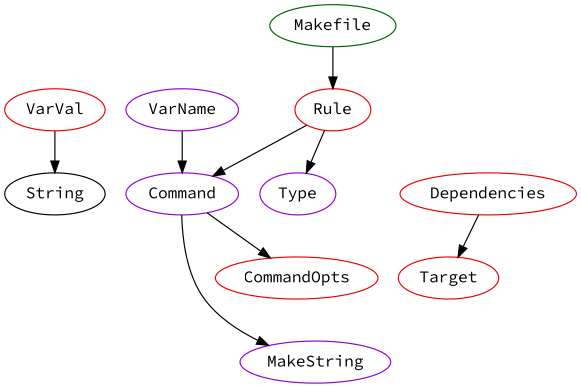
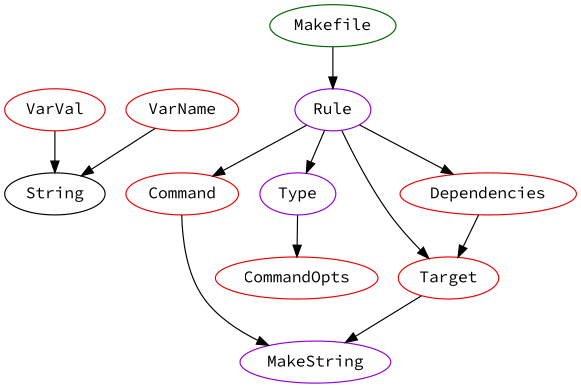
node "VarName": color darkviolet -> red2
node "Rule": color red2 -> darkviolet
edge "VarName" -> "Command": now "VarName" -> "String"
edge "Rule" -> "Dependencies": added
node "Command": color darkviolet -> red2
edge "Rule" -> "Target": added
edge "Command" -> "CommandOpts": now "Type" -> "CommandOpts"
edge "Target" -> "MakeString": added
